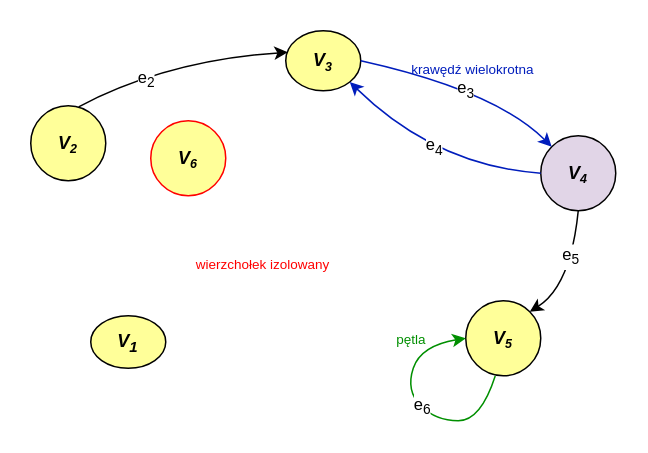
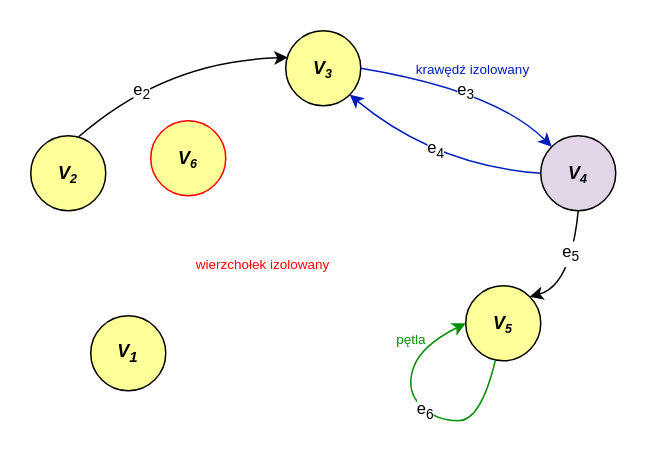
node "V3": size 75x60 -> 75x75
node "krawędź wielokrotna": label "krawędź wielokrotna" -> "krawędź izolowany"
node "V2": moved (68, 143) -> (68, 173)
node "V5": moved (503, 338) -> (503, 323)
node "V1": size 75x53 -> 75x75
